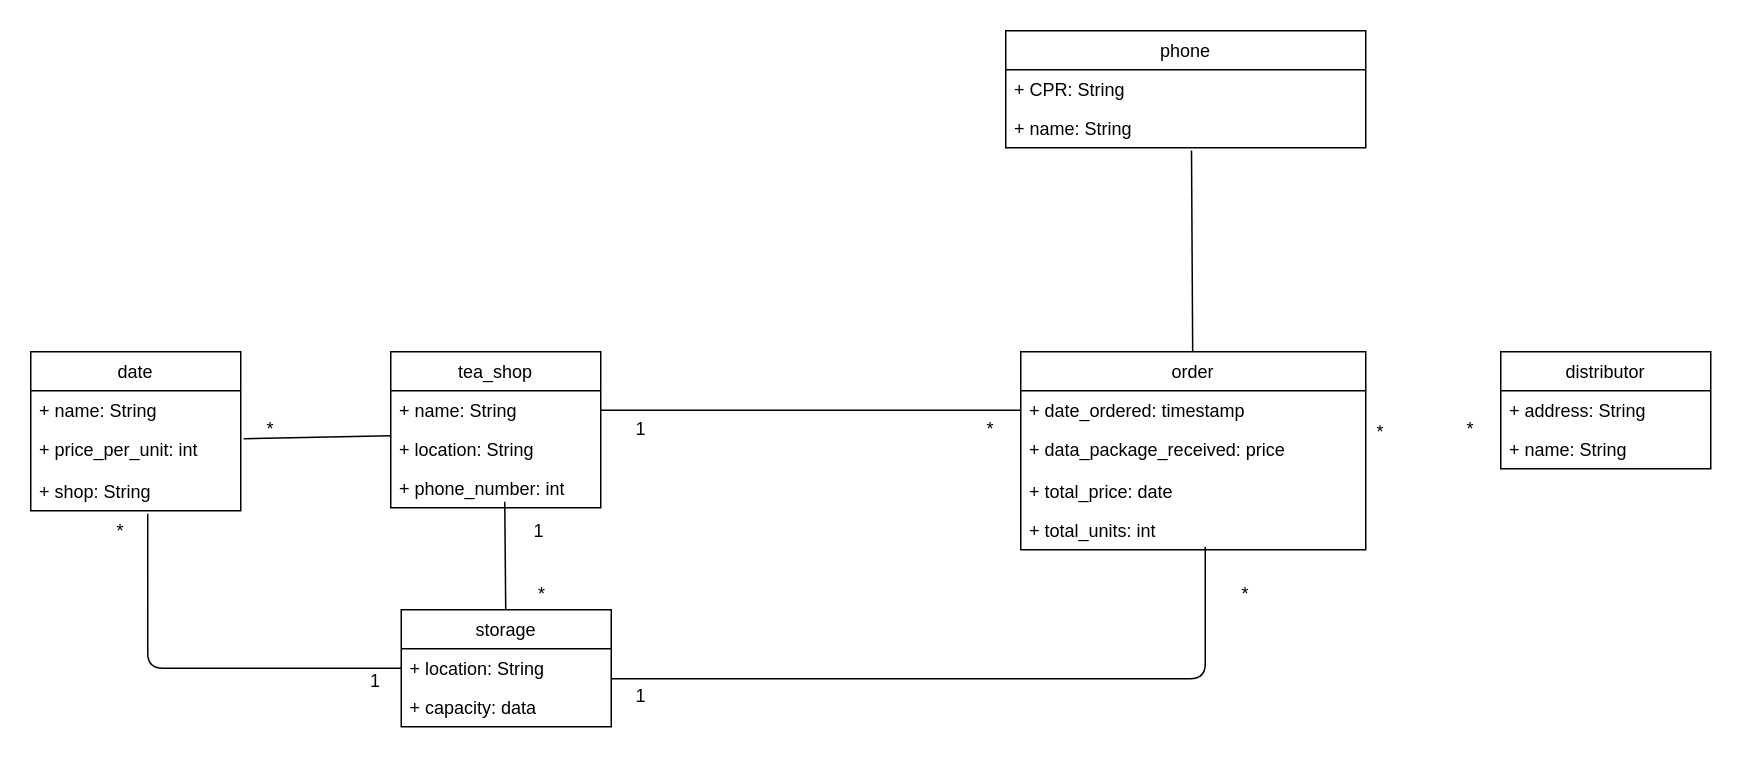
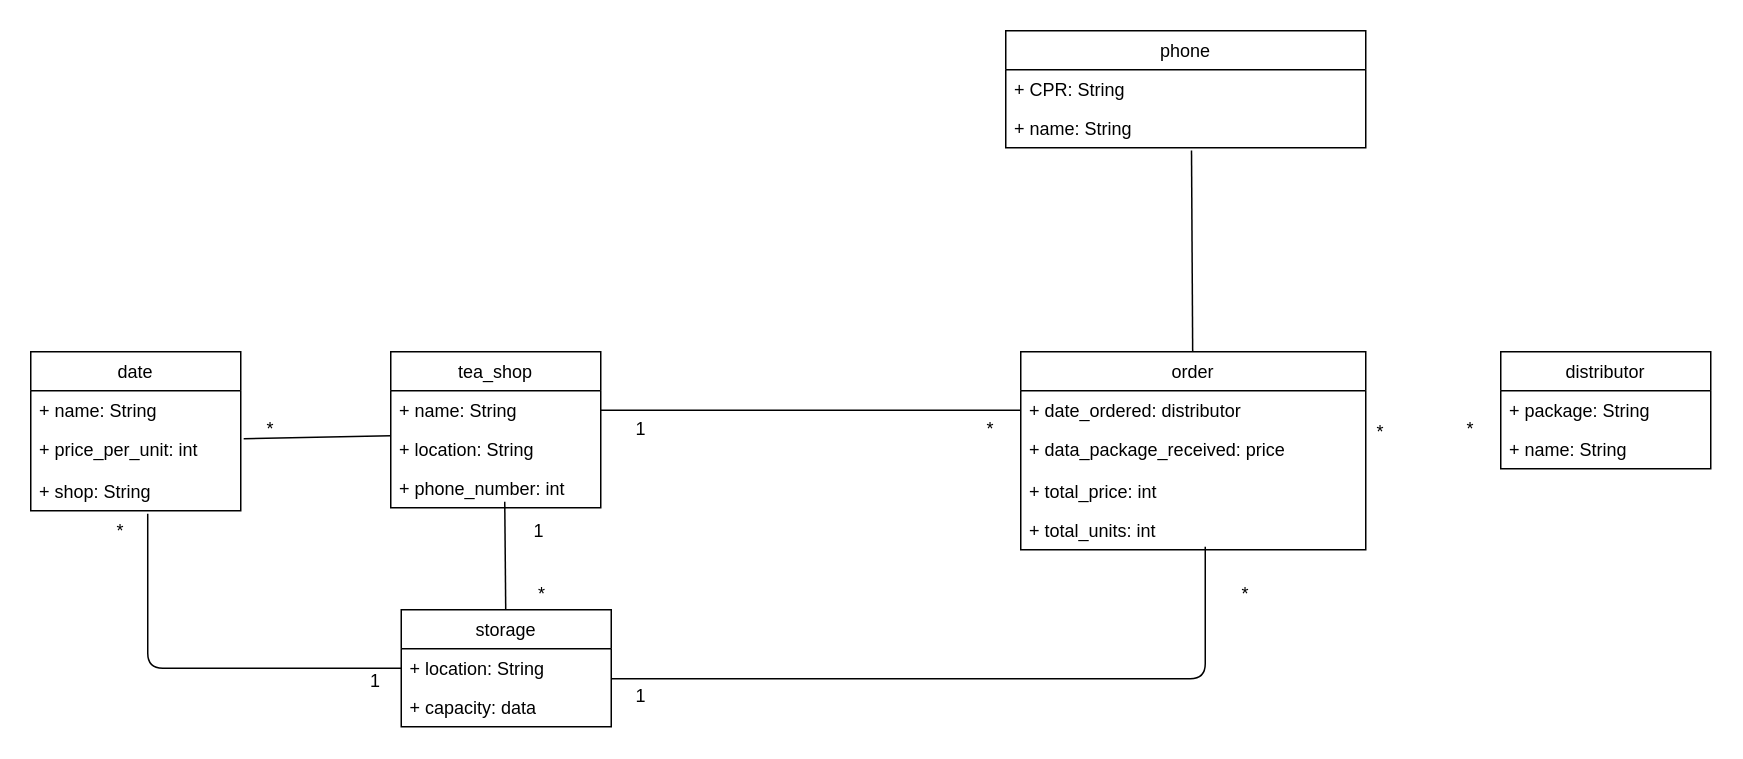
node "+ date_ordered: timestamp": label "+ date_ordered: timestamp" -> "+ date_ordered: distributor"
node "+ address: String": label "+ address: String" -> "+ package: String"
node "+ total_price: date": label "+ total_price: date" -> "+ total_price: int"
